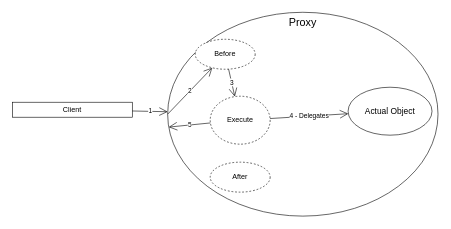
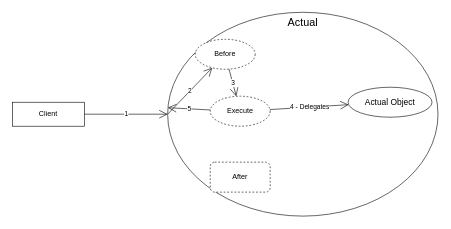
node "Proxy": label "Proxy" -> "Actual"
node "Client": size 120x15 -> 72x24
node "Actual Object": size 84x48 -> 84x30
node "Execute": size 60x48 -> 60x30
node "After": shape ellipse -> rounded rectangle
